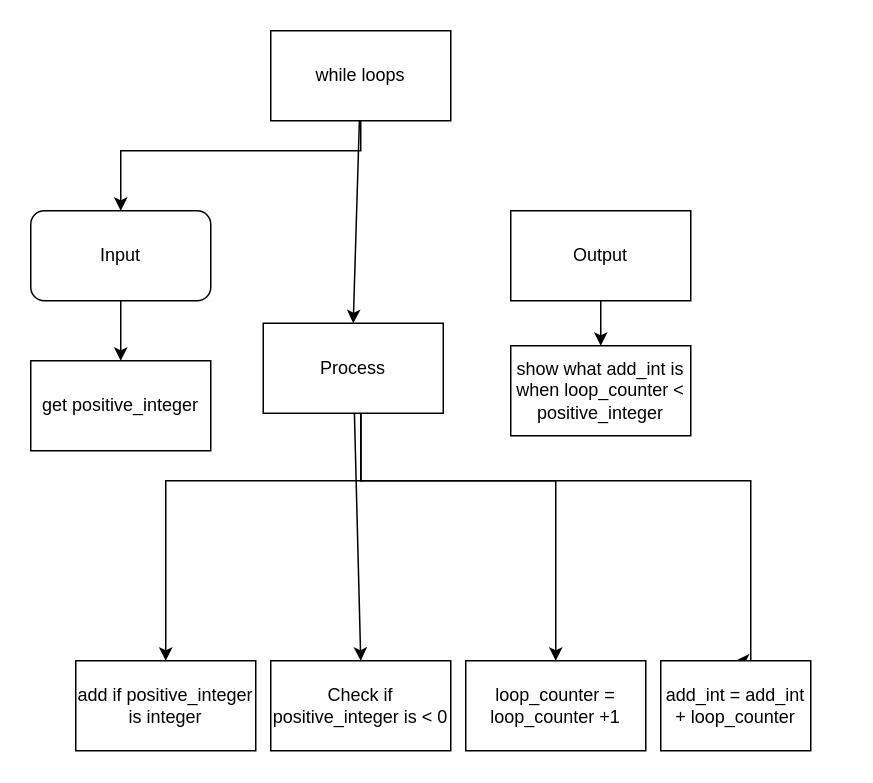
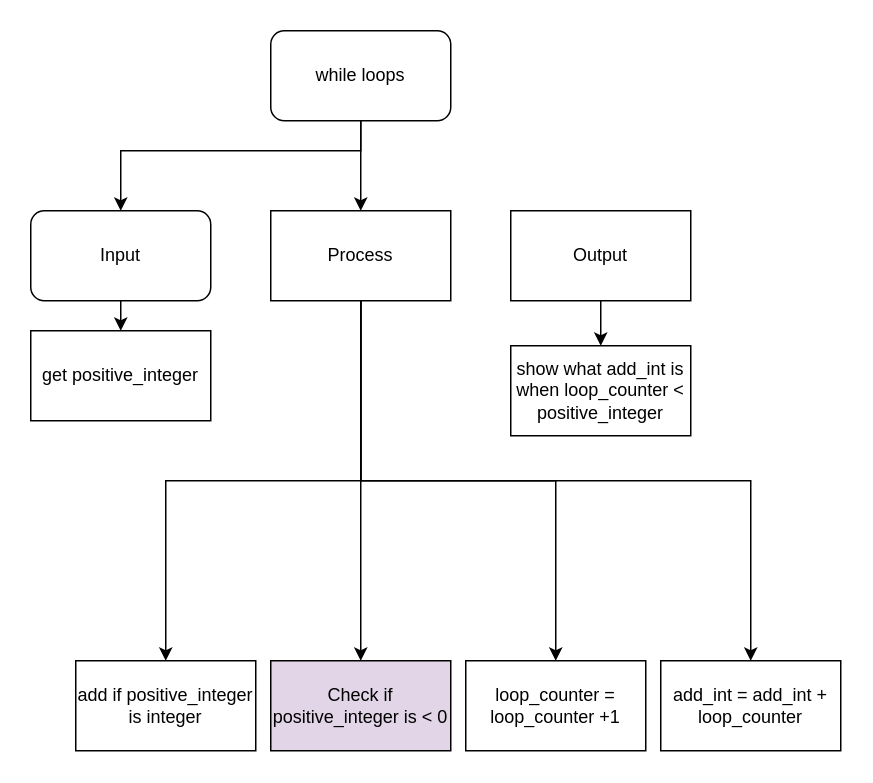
node "while loops": shape rectangle -> rounded rectangle
node "Process": moved (353, 368) -> (361, 256)
node "get positive_integer": moved (121, 406) -> (121, 376)
node "Check if positive_integer is < 0": fillcolor #ffffff -> #e1d5e7
node "add_int = add_int + loop_counter": size 150x90 -> 180x90
